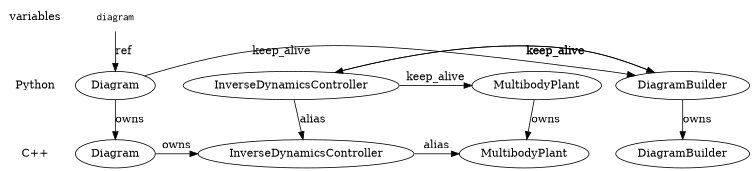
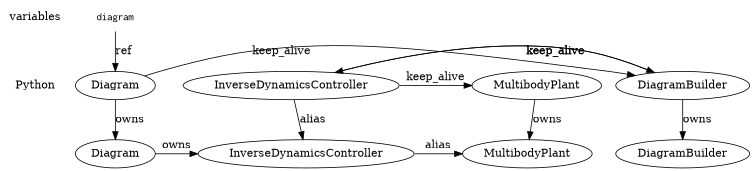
node "C++": removed
